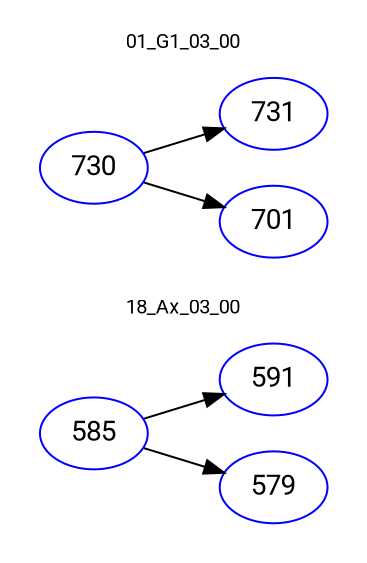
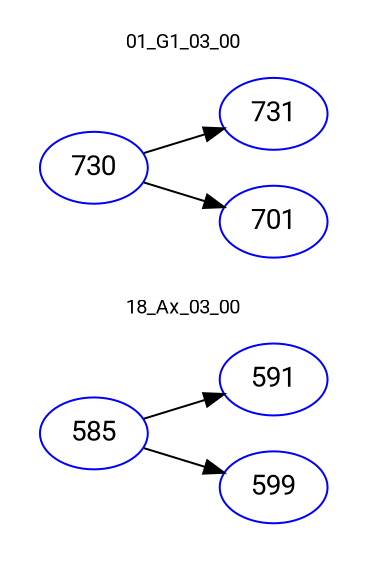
node "579": label "579" -> "599"
